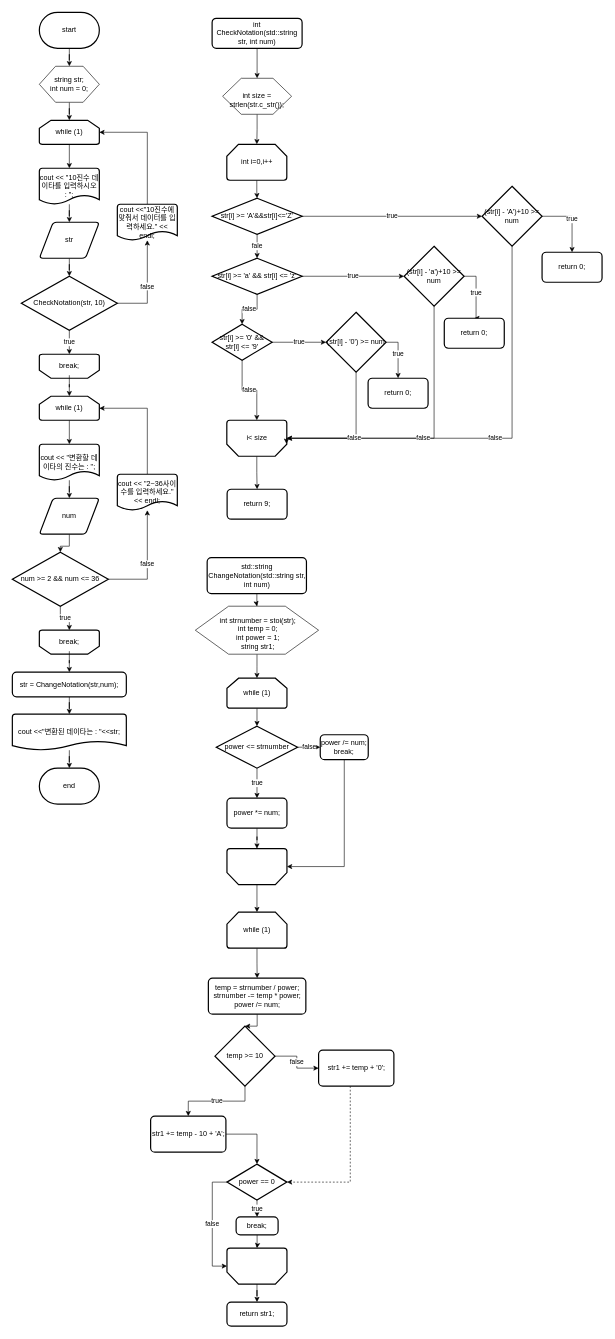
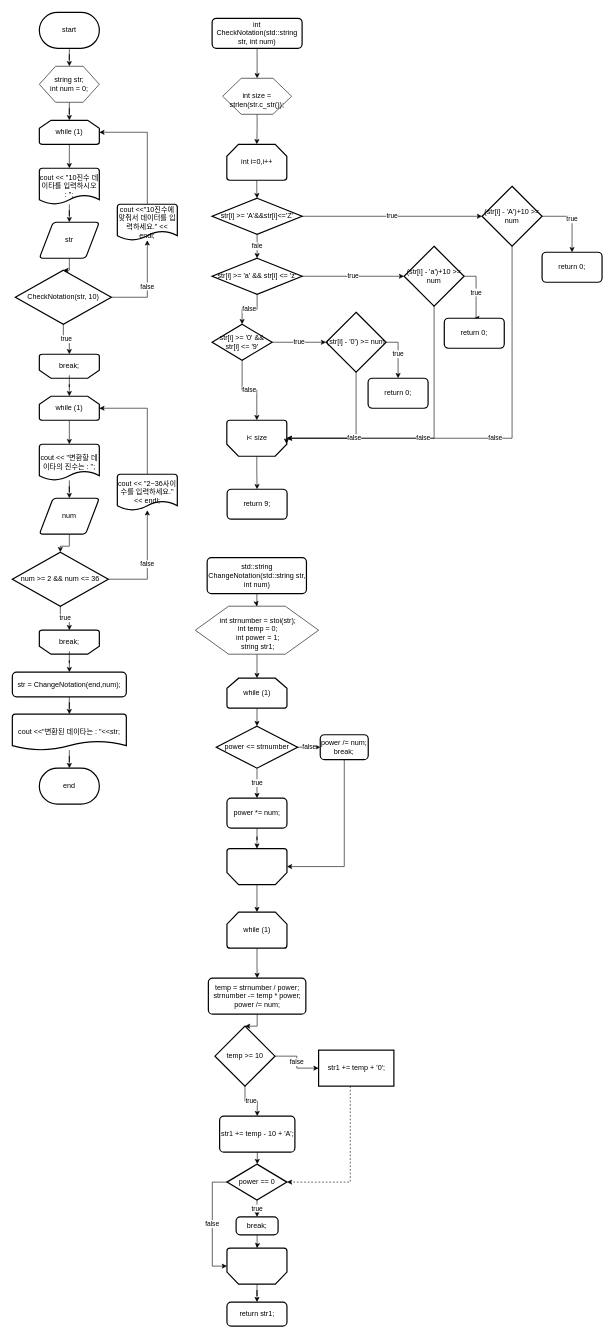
node "CheckNotation(str, 10)": moved (69, 303) -> (63, 297)
node "str = ChangeNotation(str,num);": label "str = ChangeNotation(str,num);" -> "str = ChangeNotation(end,num);"
node "str1 += temp + '0';": shape rounded rectangle -> rectangle
node "str1 += temp - 10 + 'A';": moved (188, 1134) -> (257, 1134)
